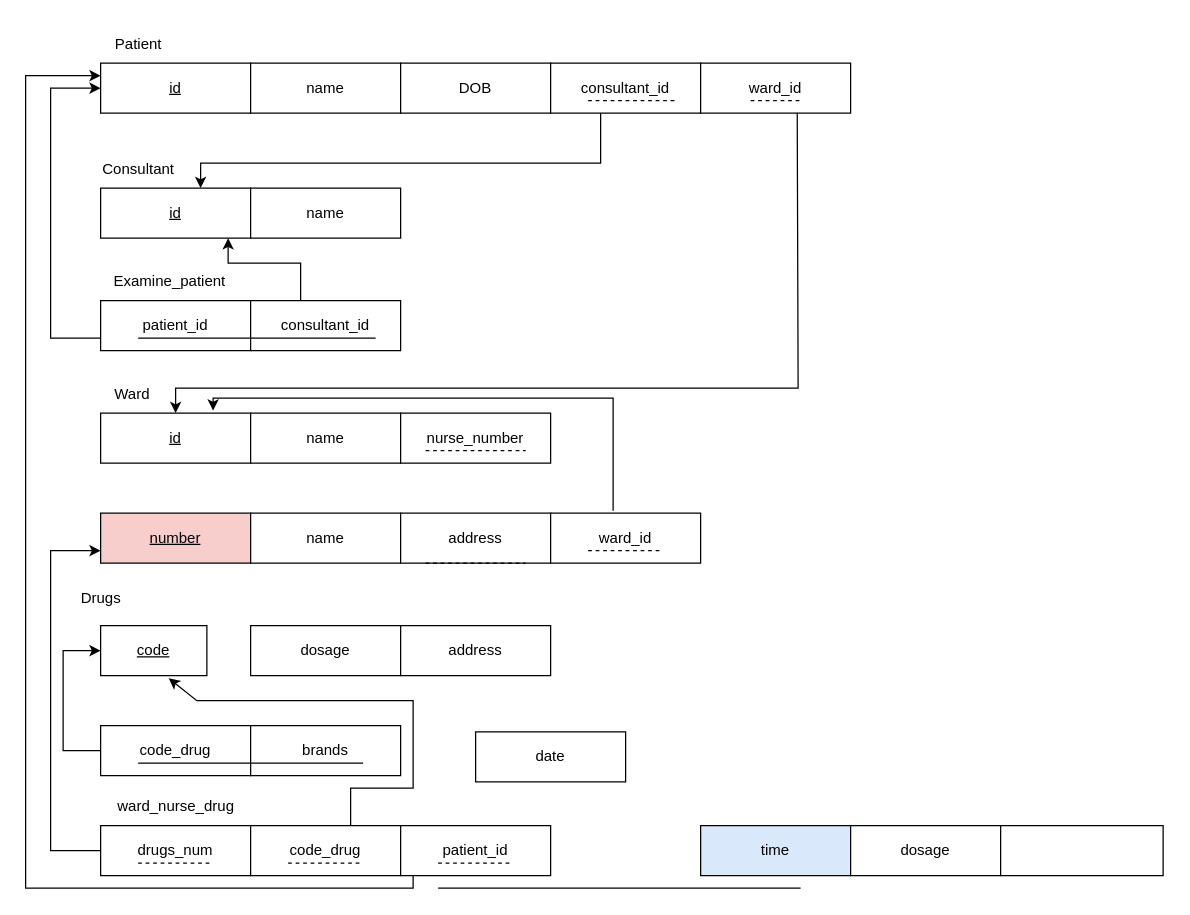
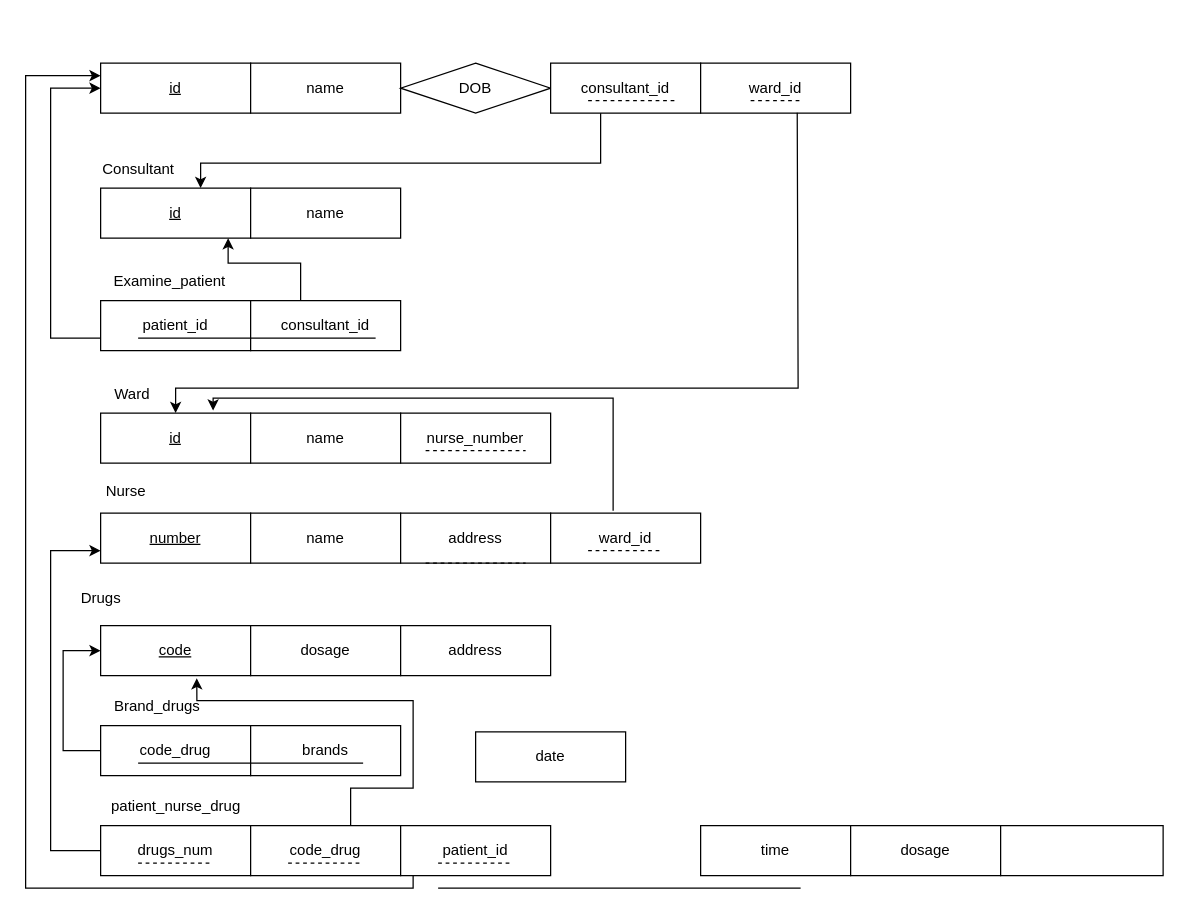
node "Patient": removed
node "DOB": shape rectangle -> diamond
node "Nurse": added
node "number": fillcolor #f8cecc -> #ffffff
node "code": size 106x50 -> 150x50
node "Brand_drugs": added
node "ward_nurse_drug": label "ward_nurse_drug" -> "patient_nurse_drug"
node "time": fillcolor #dae8fc -> #ffffff
